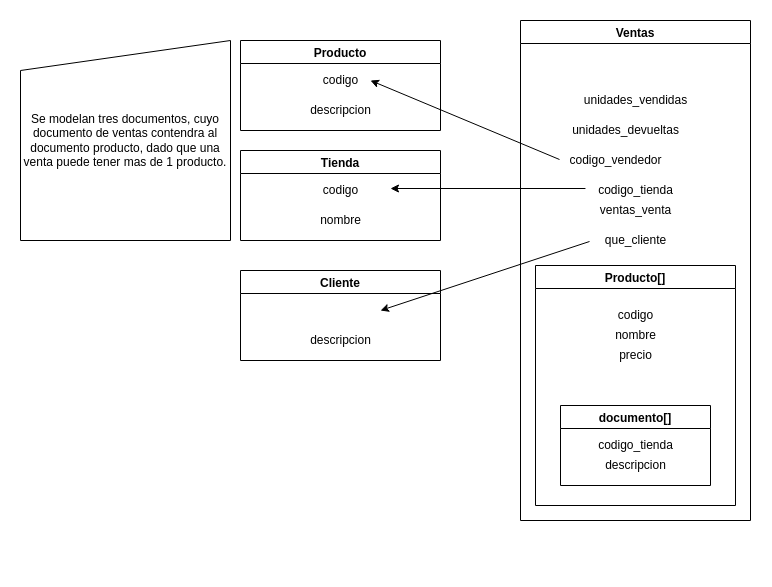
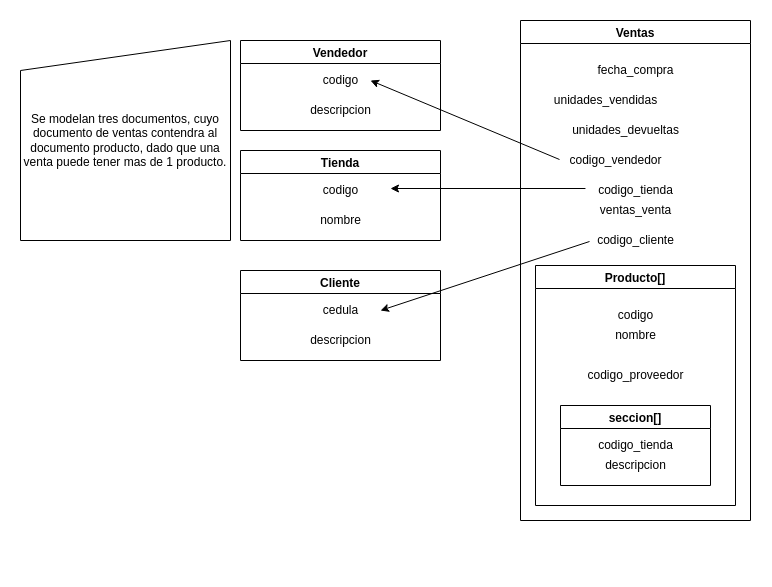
node "Producto": label "Producto" -> "Vendedor"
node "fecha_compra": added
node "unidades_vendidas": moved (636, 101) -> (606, 101)
node "que_cliente": label "que_cliente" -> "codigo_cliente"
node "cedula": added
node "precio": removed
node "codigo_proveedor": added
node "documento[]": label "documento[]" -> "seccion[]"
